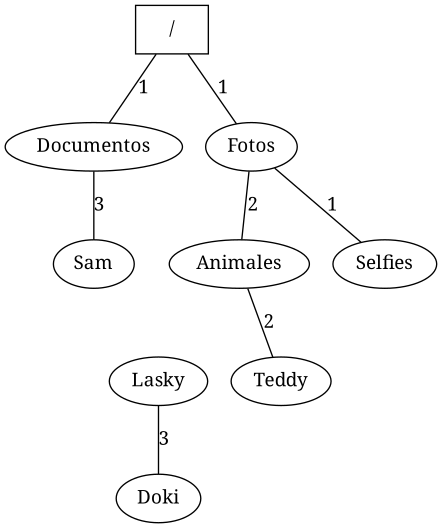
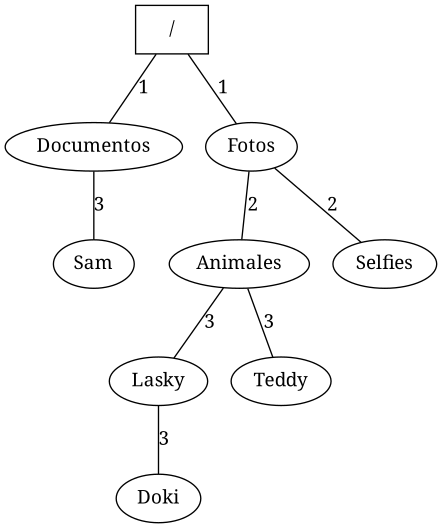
edge "Fotos" -- "Selfies": label "1" -> "2"
edge "Animales" -- "Lasky": added, label "3"
edge "Animales" -- "Teddy": label "2" -> "3"
